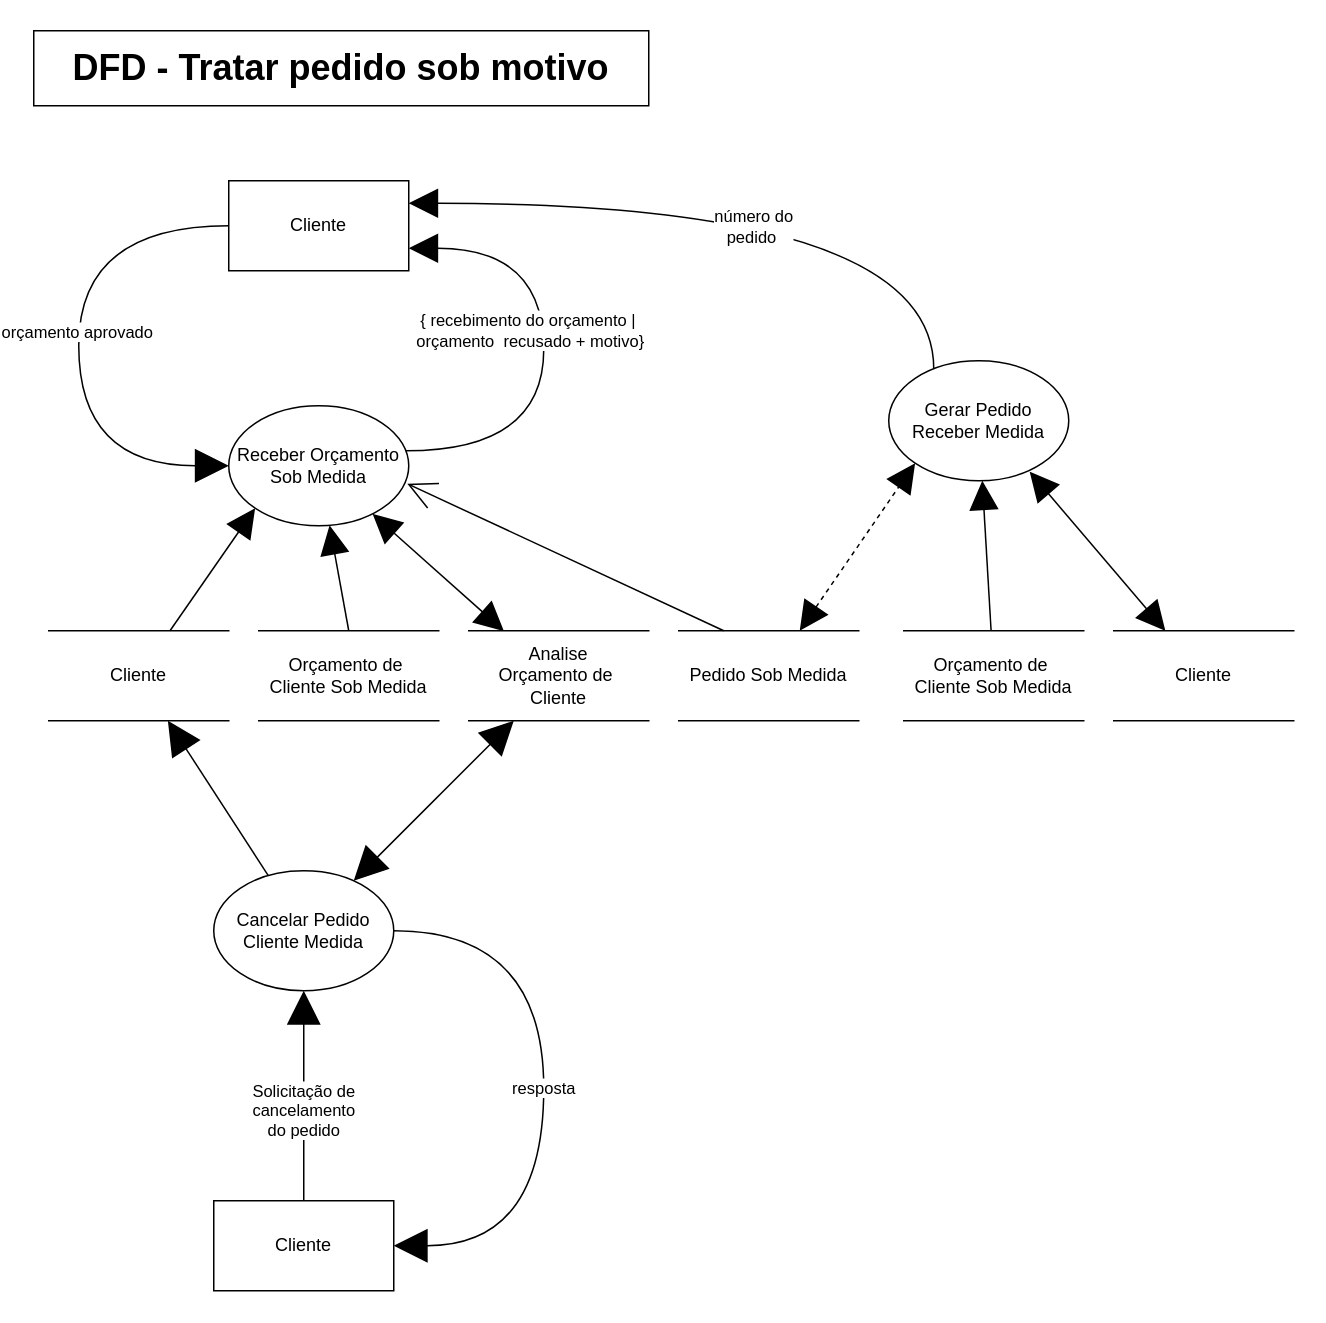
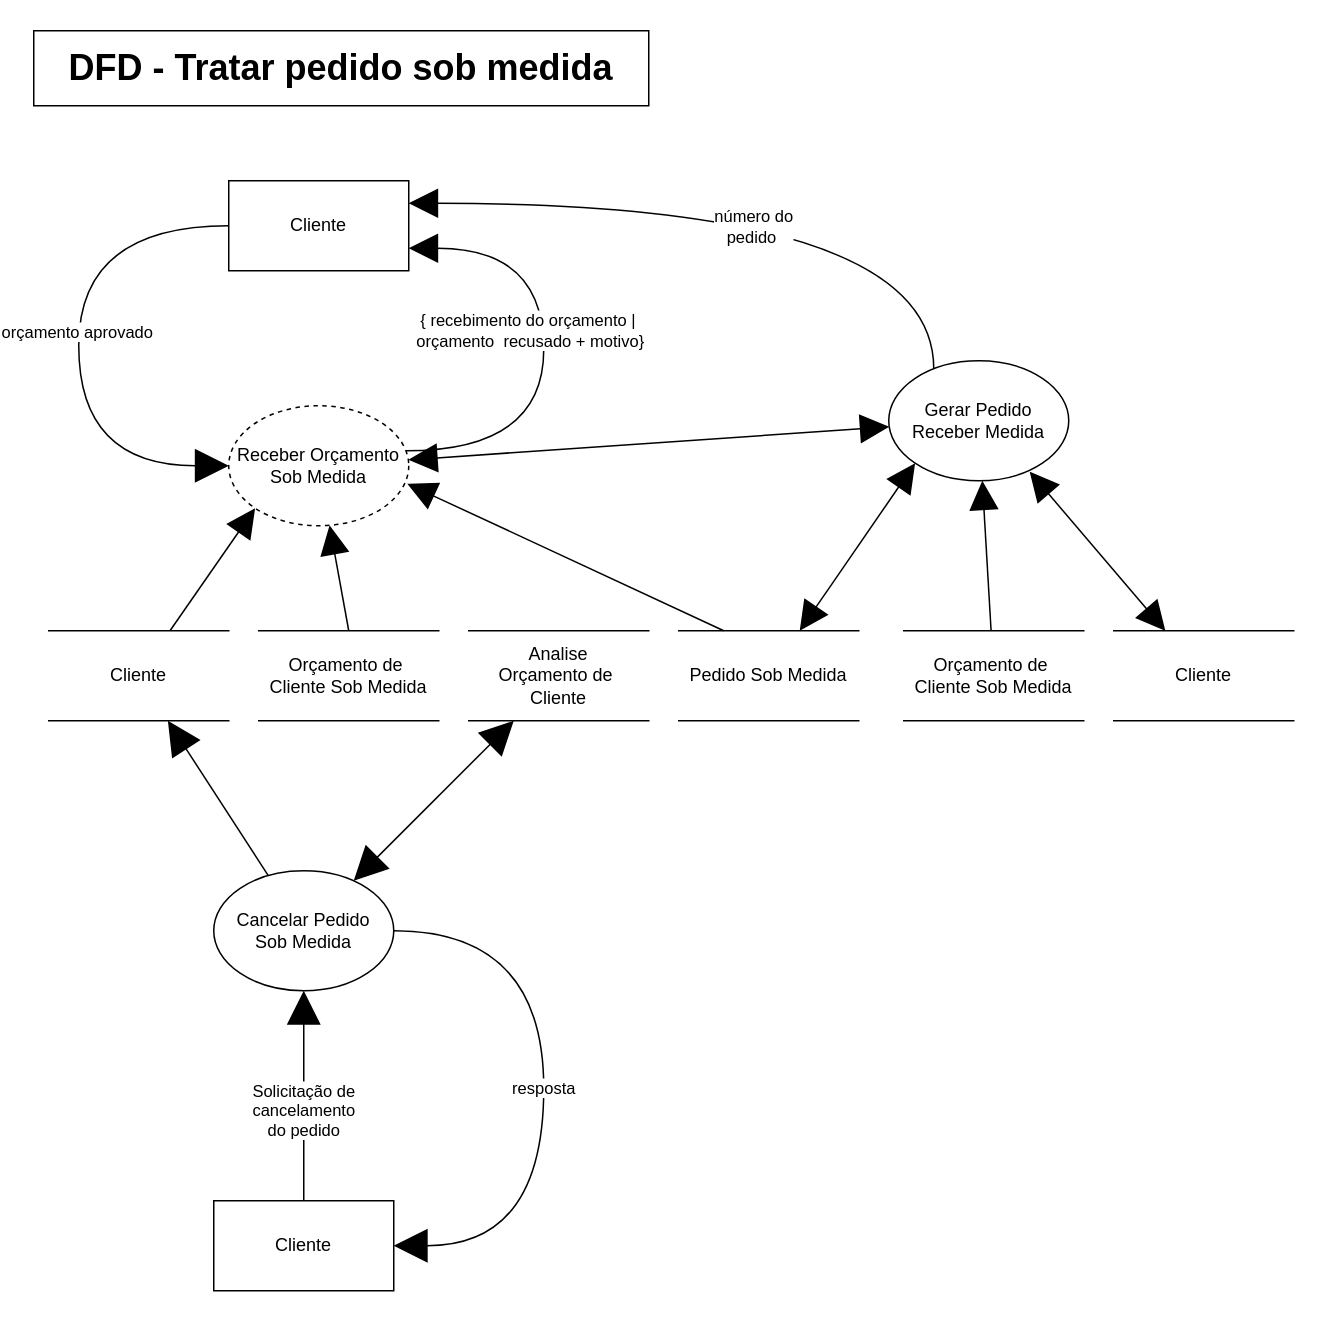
node "DFD - Tratar pedido sob motivo": label "DFD - Tratar pedido sob motivo" -> "DFD - Tratar pedido sob medida"
node "Receber Orçamento Sob Medida": style solid -> dashed
edge "Pedido Sob Medida" -> "Receber Orçamento Sob Medida": arrowhead open -> block
edge "Gerar Pedido Receber Medida" -- "Pedido Sob Medida": style dashed -> solid
edge "Receber Orçamento Sob Medida" -- "Analise Orçamento de Cliente": now "Receber Orçamento Sob Medida" -- "Gerar Pedido Receber Medida"
node "Cancelar Pedido Cliente Medida": label "Cancelar Pedido Cliente Medida" -> "Cancelar Pedido Sob Medida"
